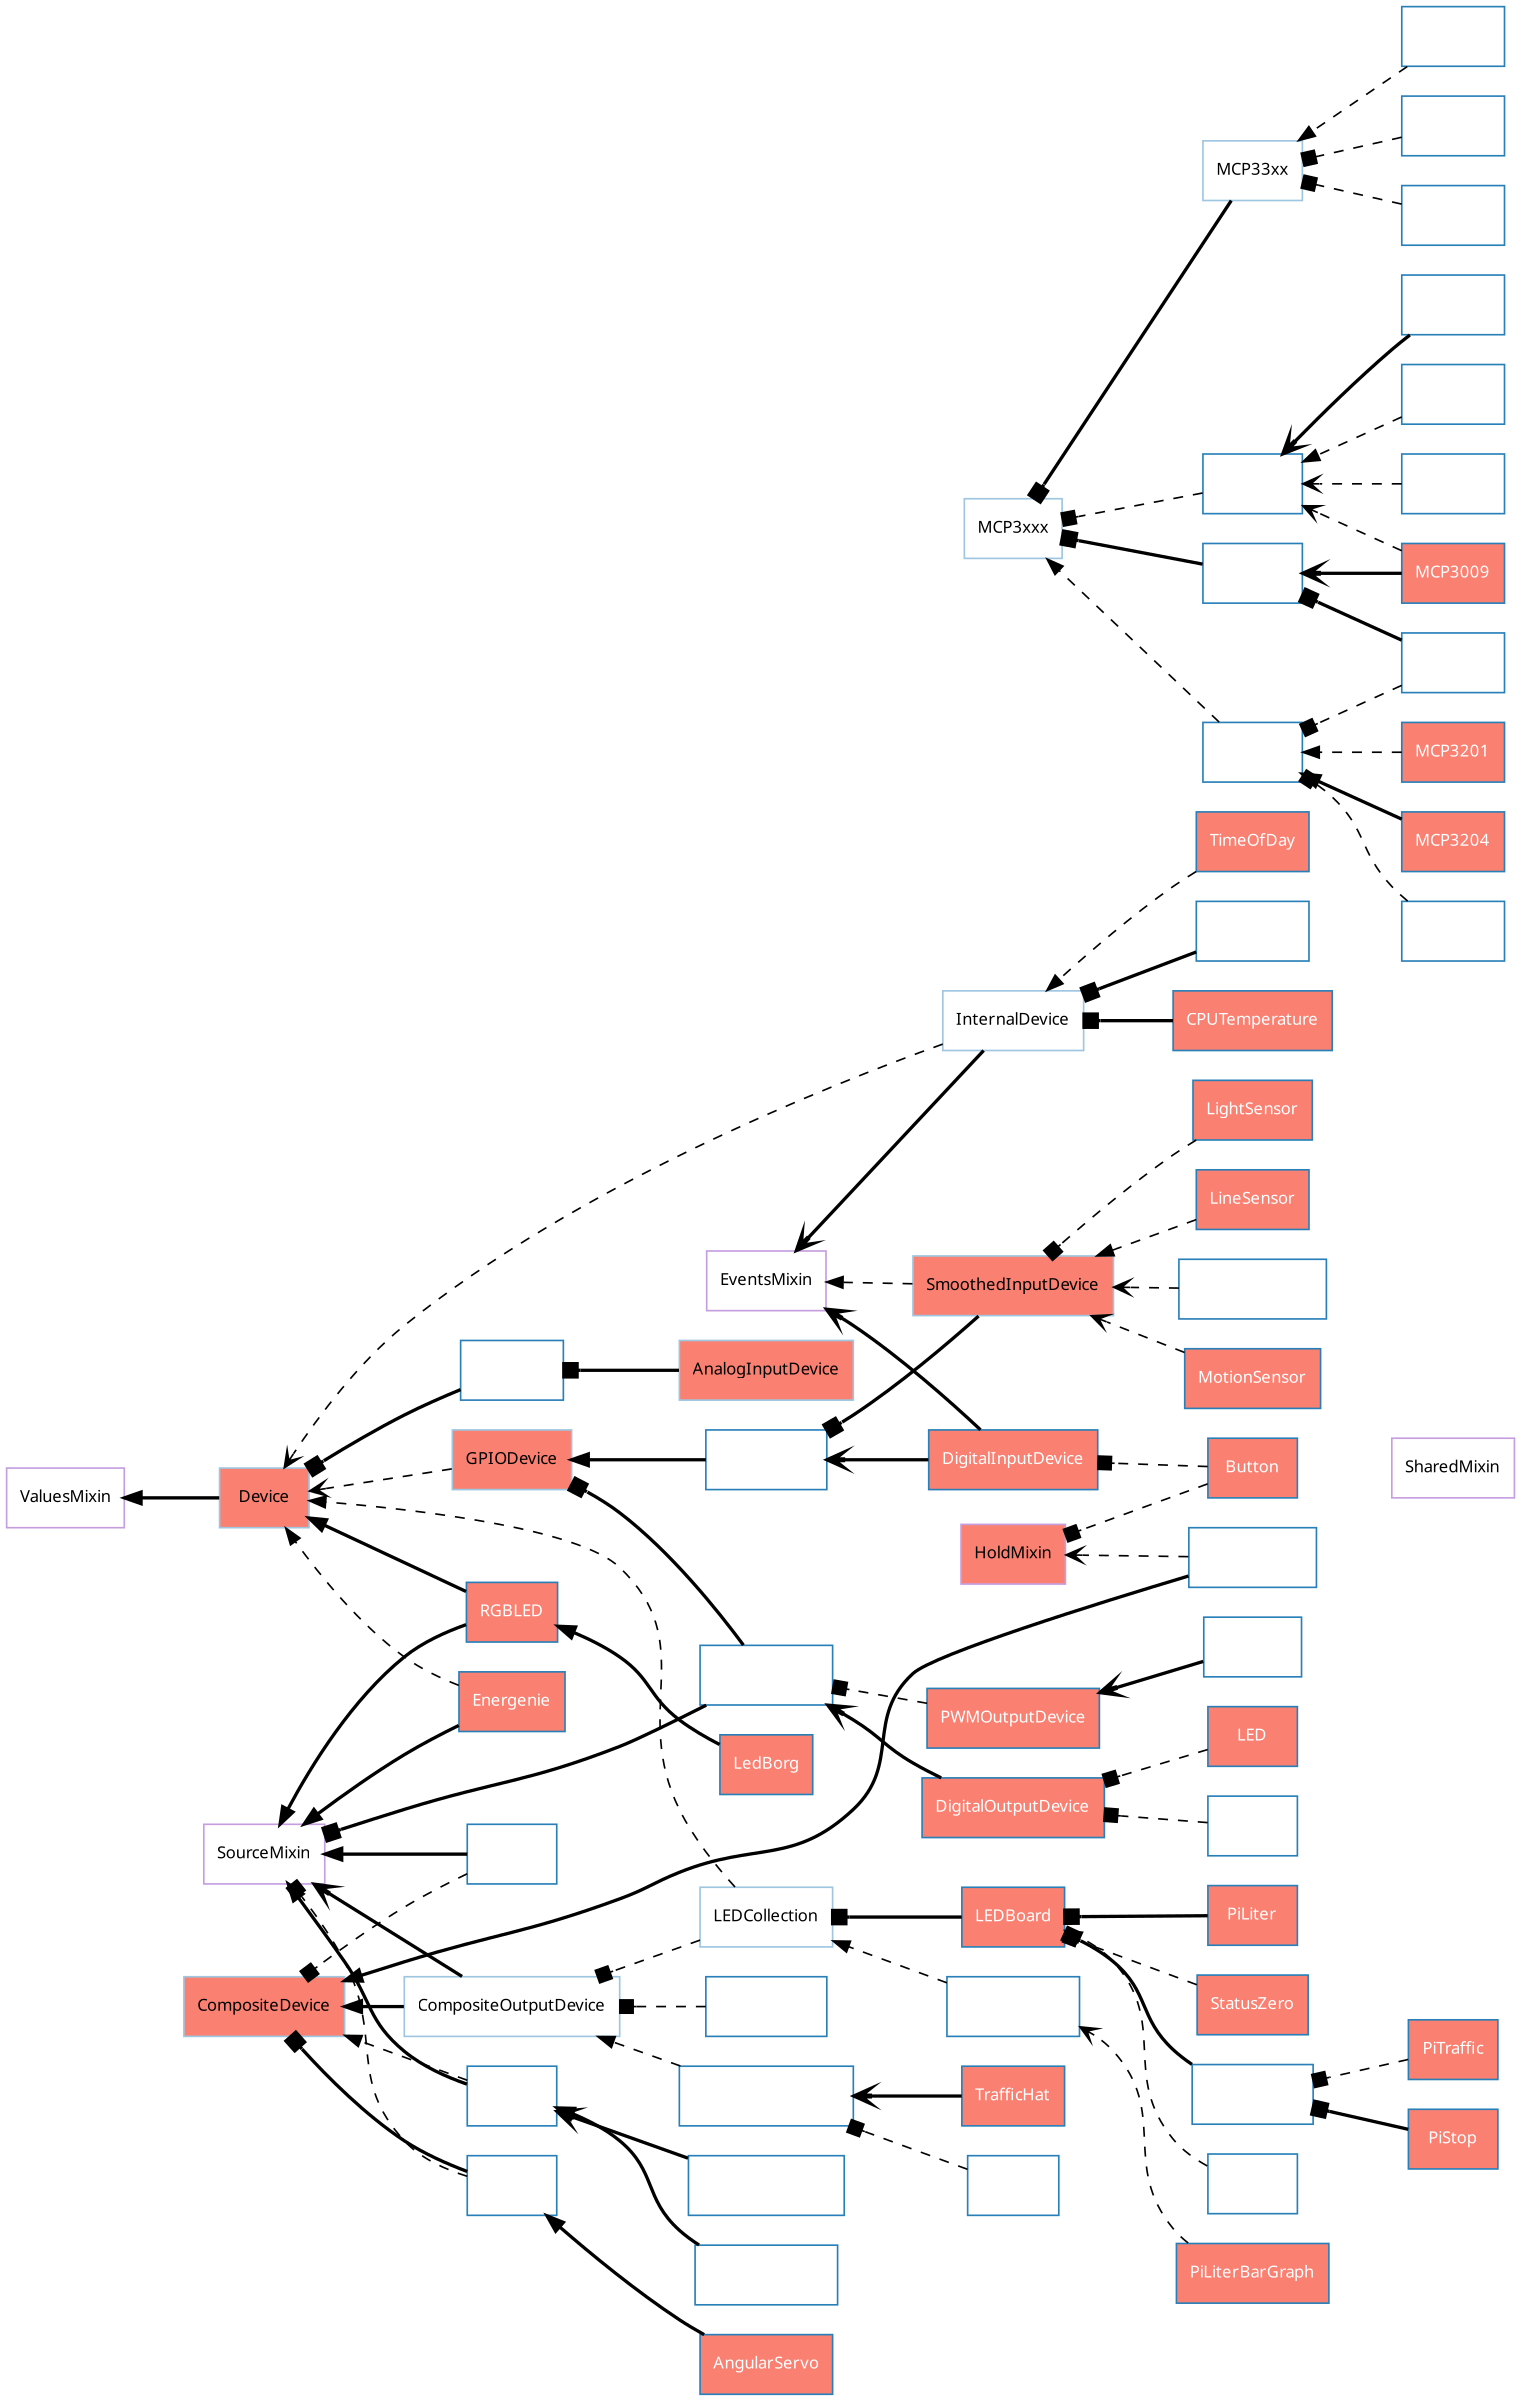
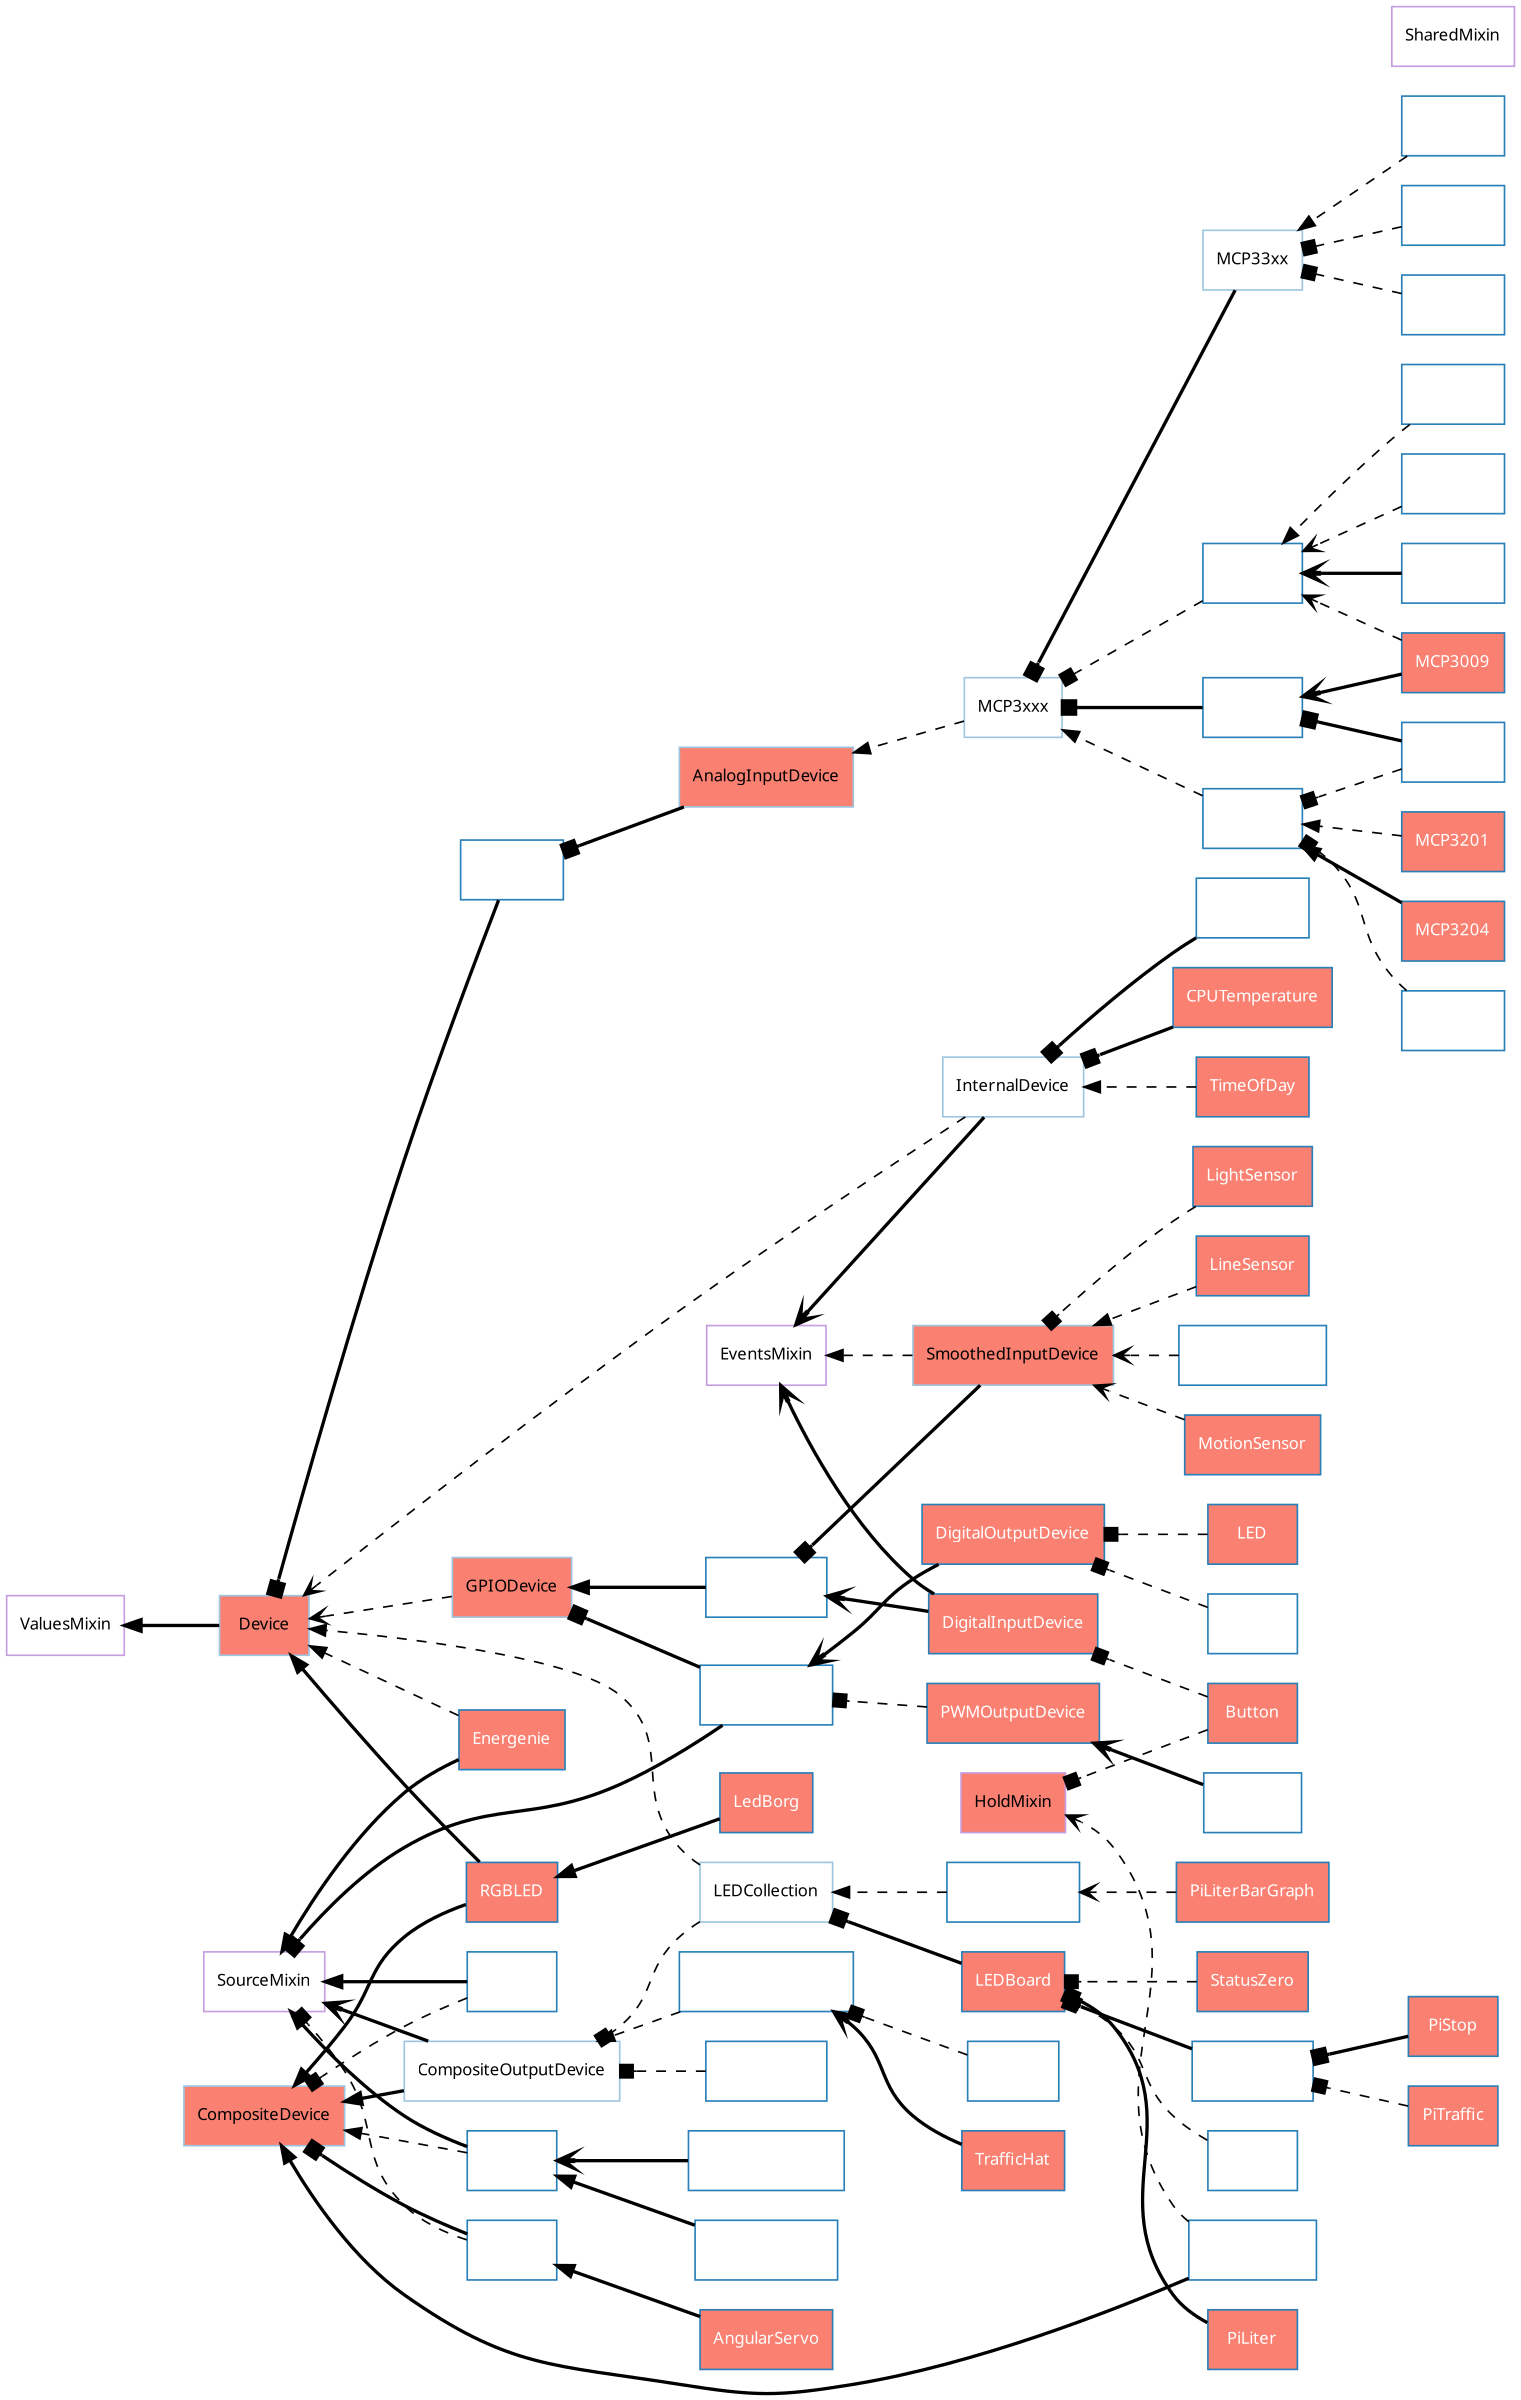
edge "MCP3xxx" -> "AnalogInputDevice": added
edge "RGBLED" -> "SourceMixin": now "RGBLED" -> "CompositeDevice"
